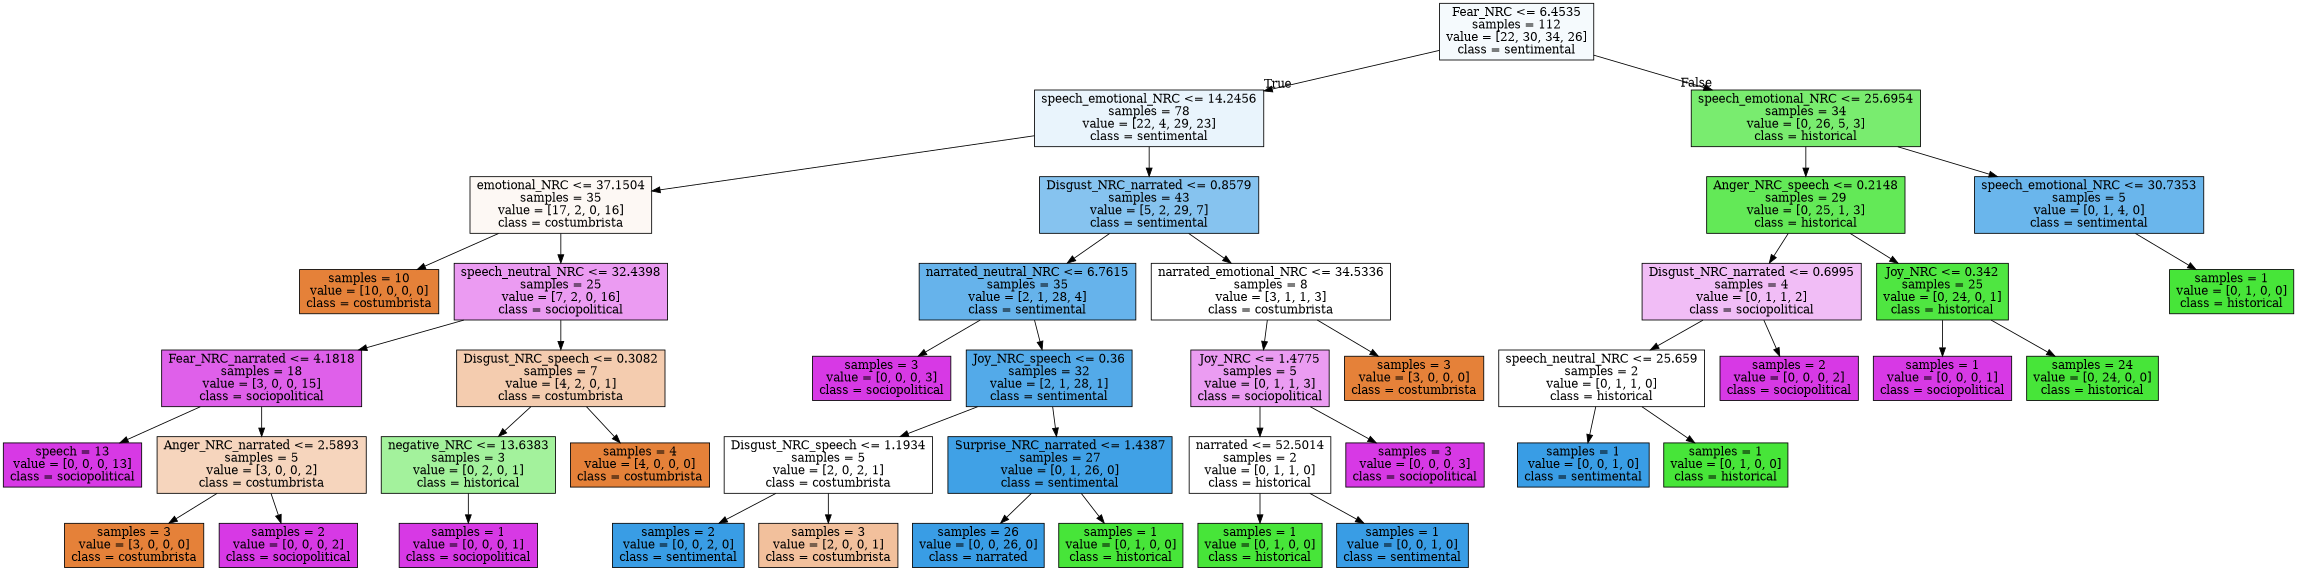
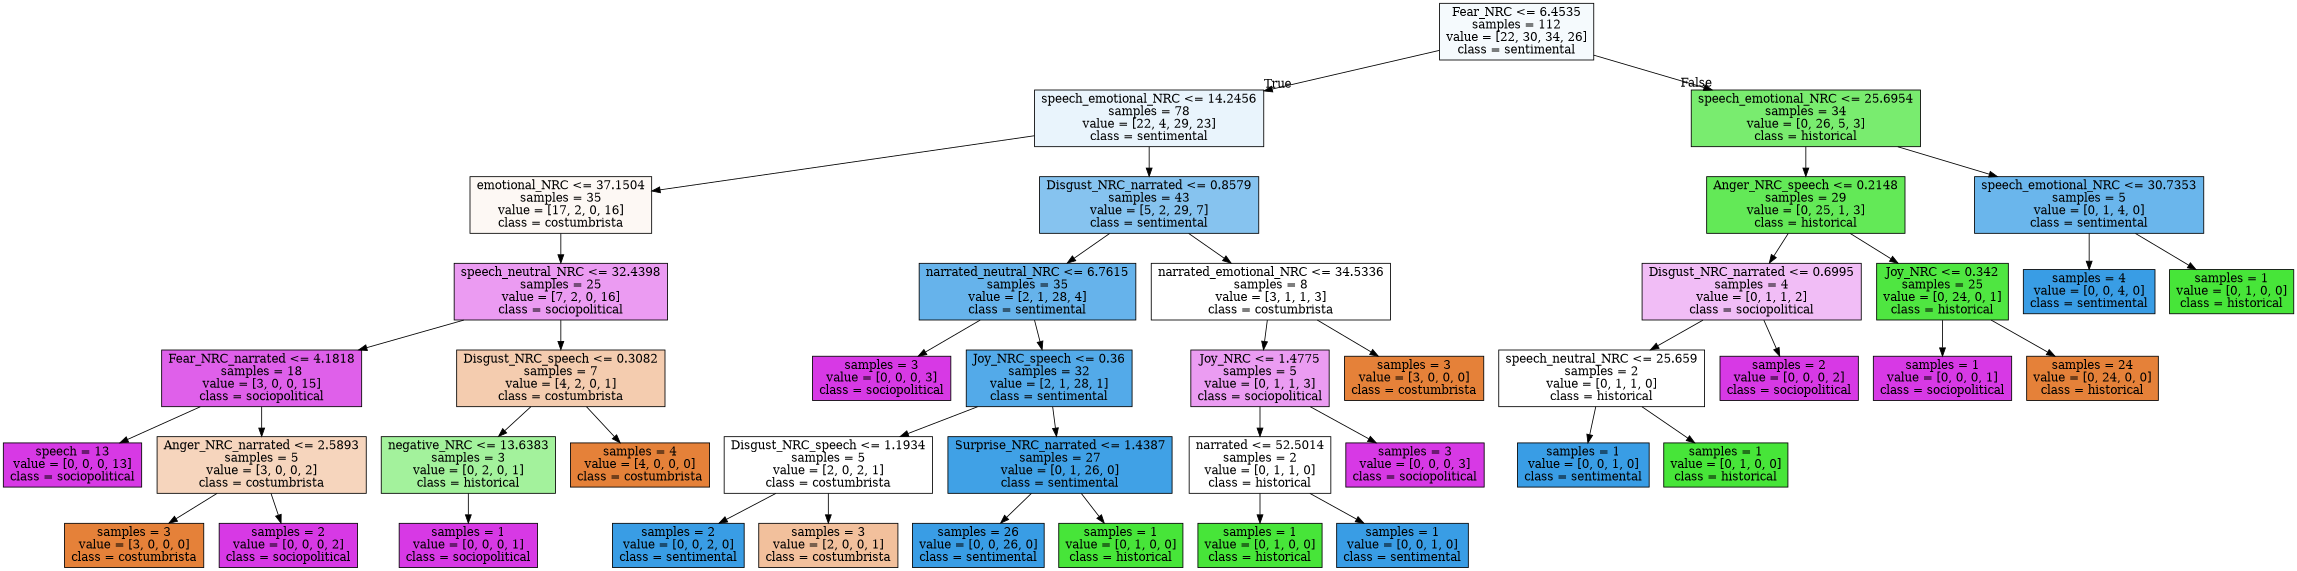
node "samples = 10 value = [10, 0, 0, 0] class = costumbrista": removed
node "samples = 4 value = [0, 0, 4, 0] class = sentimental": added
node "samples = 24 value = [0, 24, 0, 0] class = historical": fillcolor #47e539ff -> #e58139ff
node "samples = 26 value = [0, 0, 26, 0] class = narrated": label "samples = 26 value = [0, 0, 26, 0] class = narrated" -> "samples = 26 value = [0, 0, 26, 0] class = sentimental"
